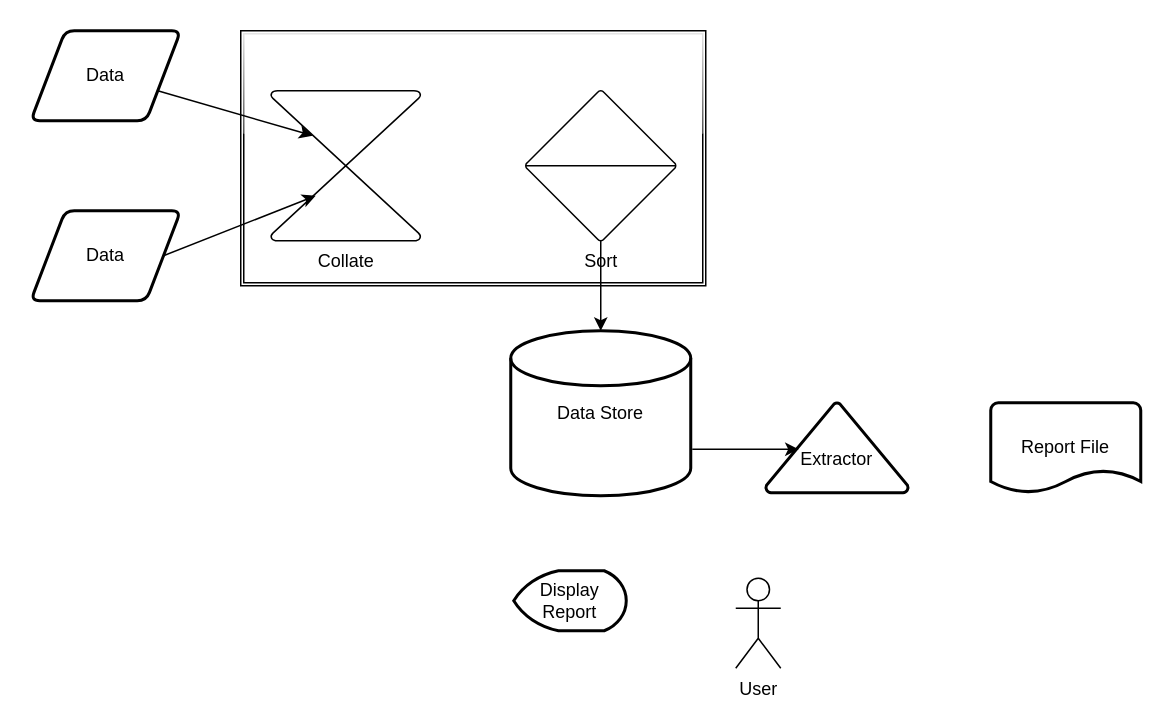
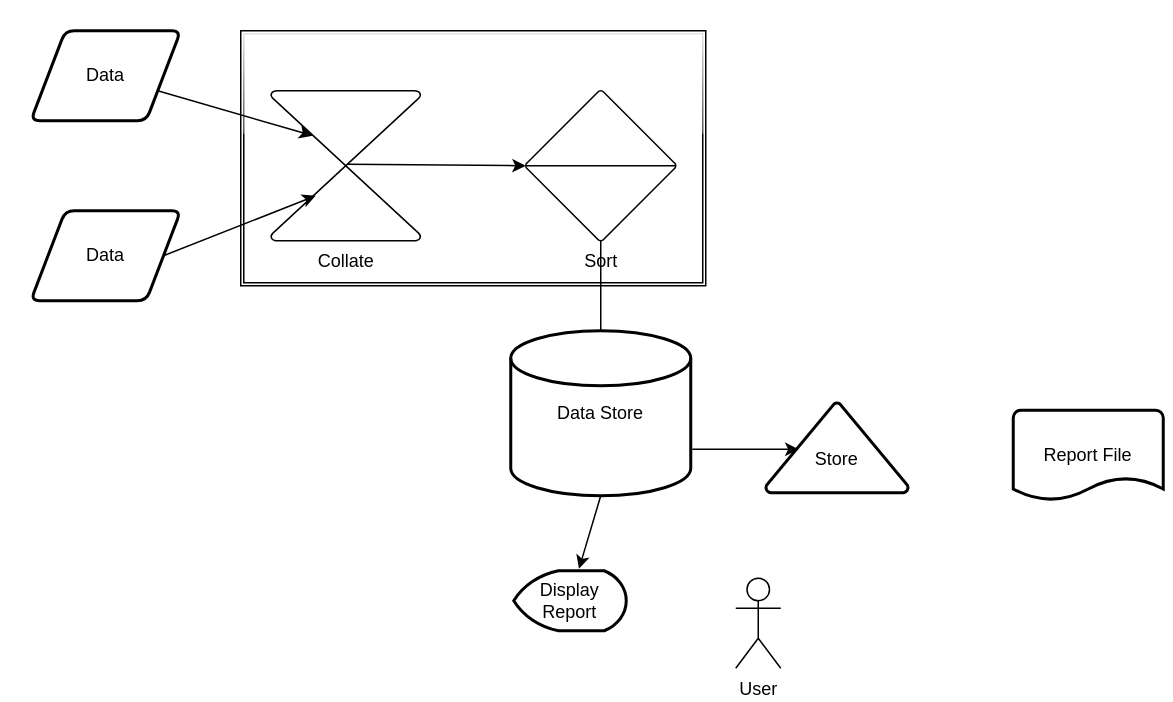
edge "Collate" -> "Sort": added
edge "Sort" -> "Data Store": arrowhead classic -> none
node "Extractor": label "Extractor" -> "Store"
node "Report File": moved (1066, 448) -> (1088, 455)
edge "Data Store" -> "Display Report": added
